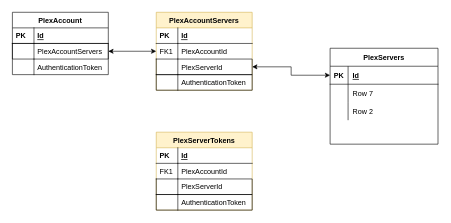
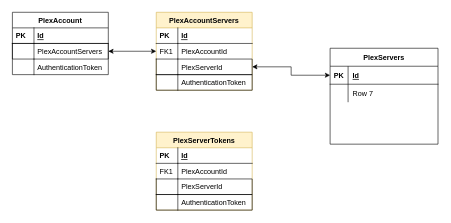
node "Row 2": removed
